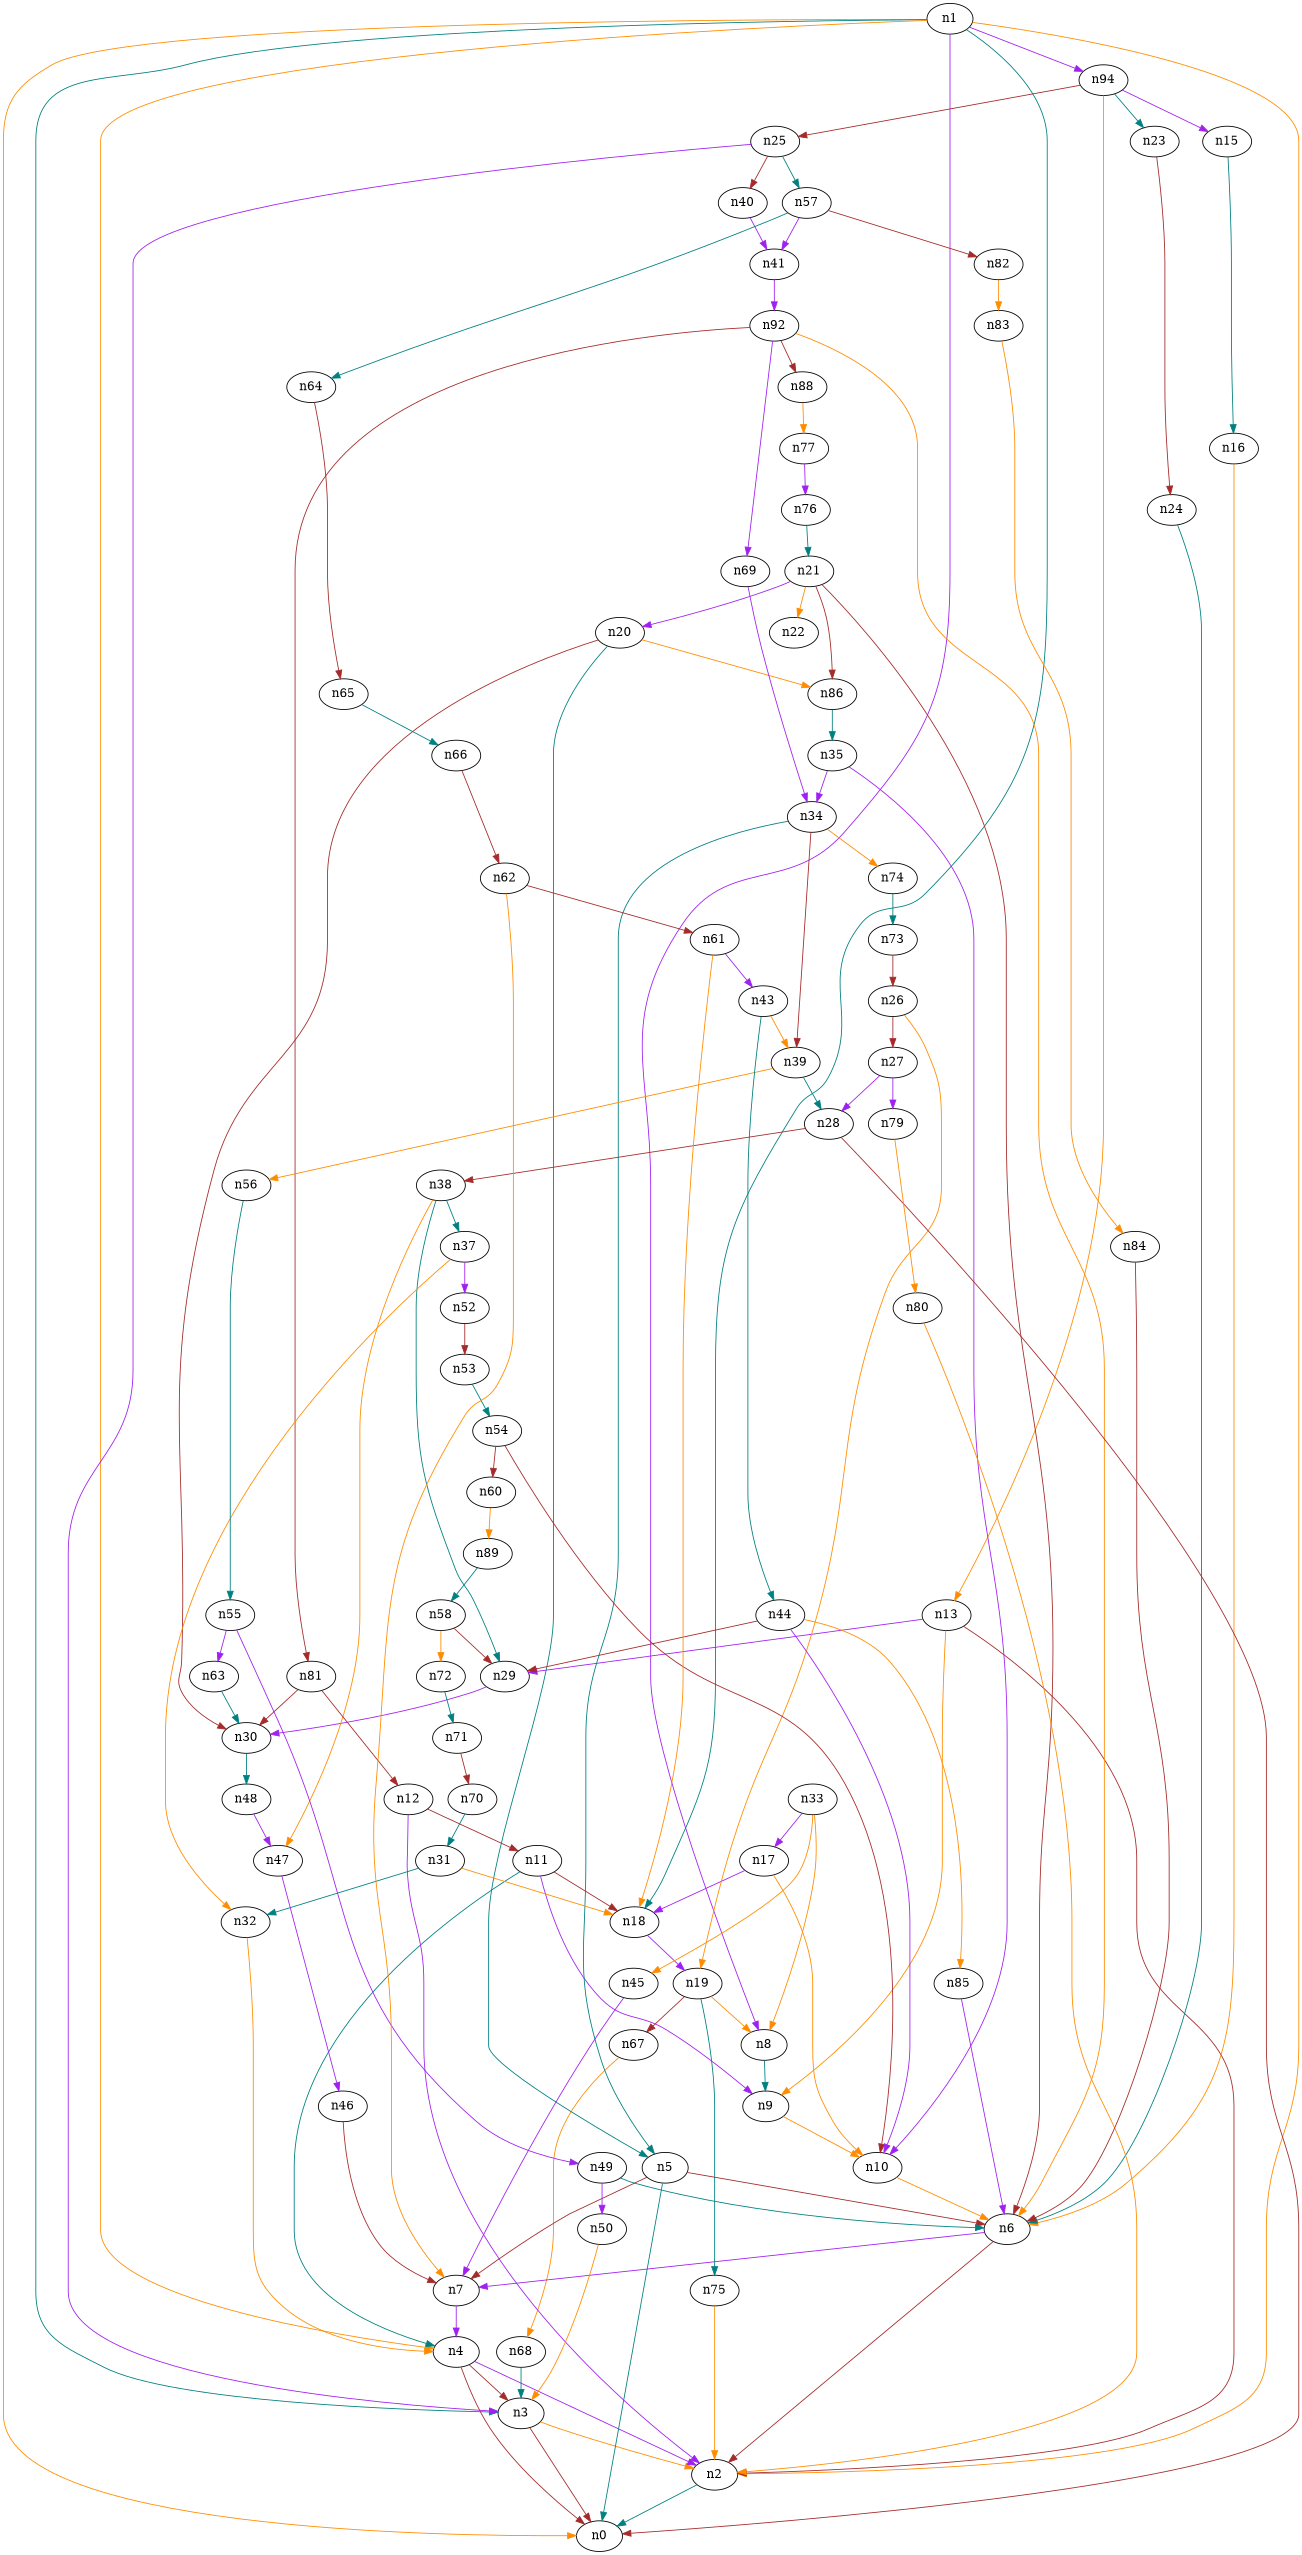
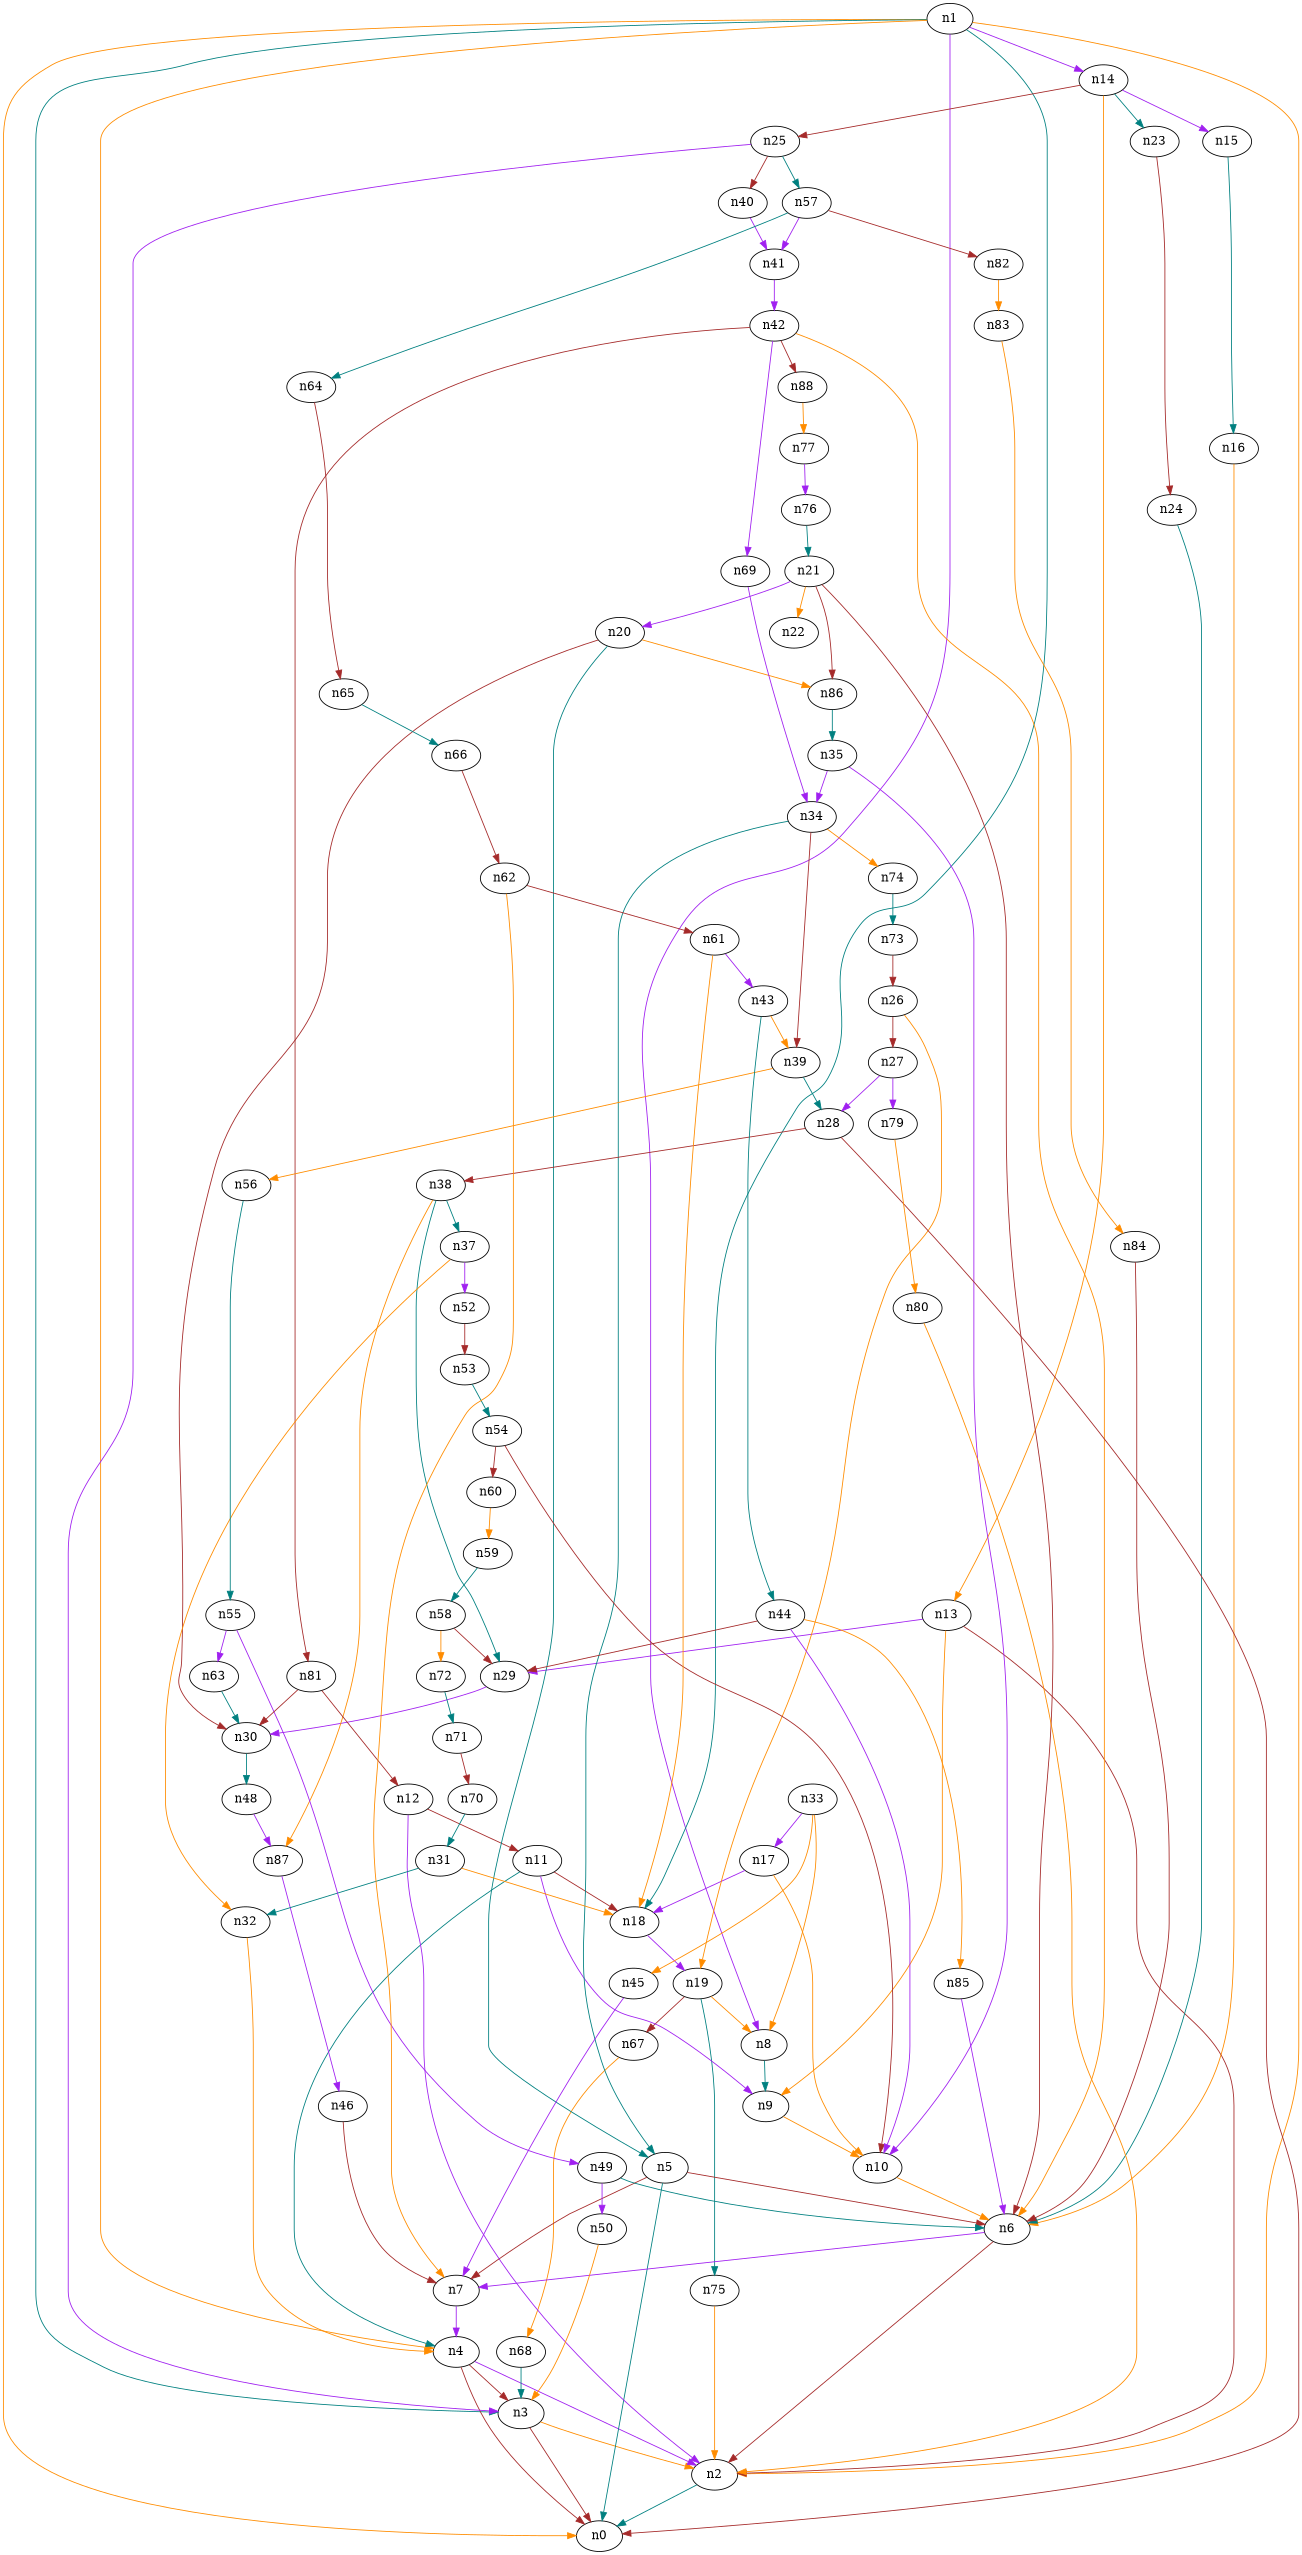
node "n94": label "n94" -> "n14"
node "n92": label "n92" -> "n42"
node "n89": label "n89" -> "n59"
node "n47": label "n47" -> "n87"
